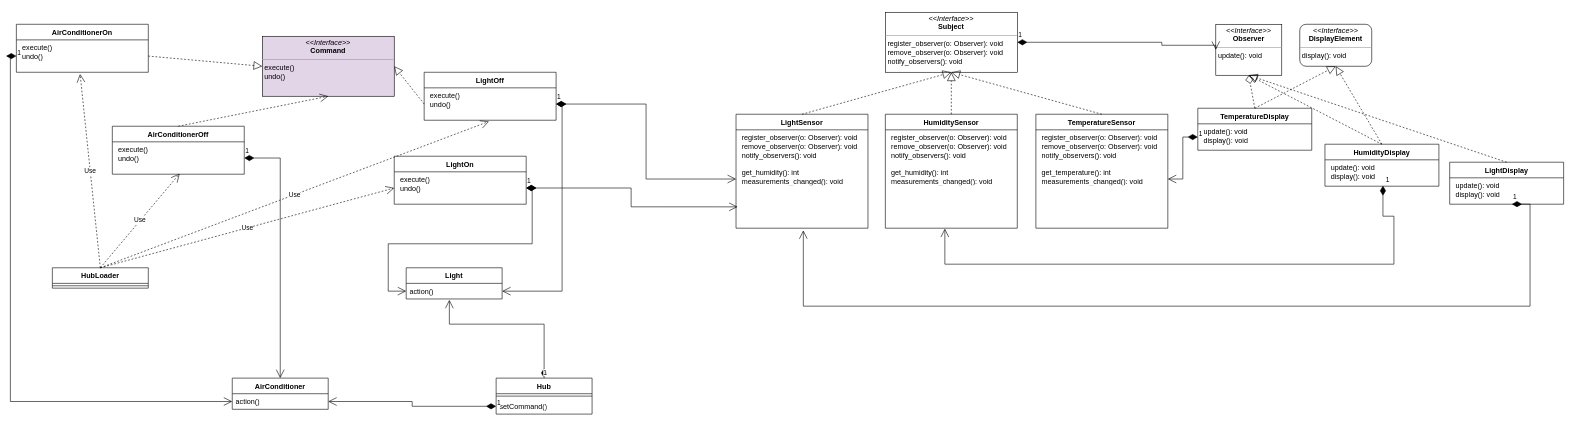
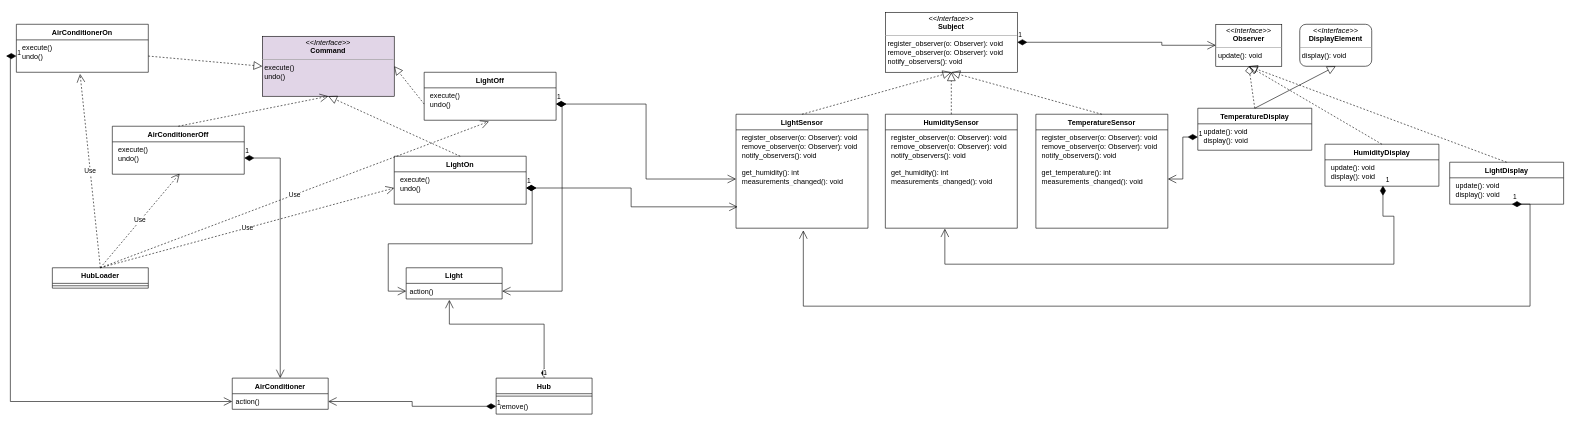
node "<<Interface>> Observer update(): void": size 66x51 -> 66x42
edge "TemperatureDisplay" -> "<<Interface>> DisplayElement display(): void": style dashed -> solid
edge "HumidityDisplay" -> "<<Interface>> DisplayElement display(): void": removed
edge "LightOn" -> "<<Interface>> Command execute() undo()": added
node "setCommand()": label "setCommand()" -> "remove()"
